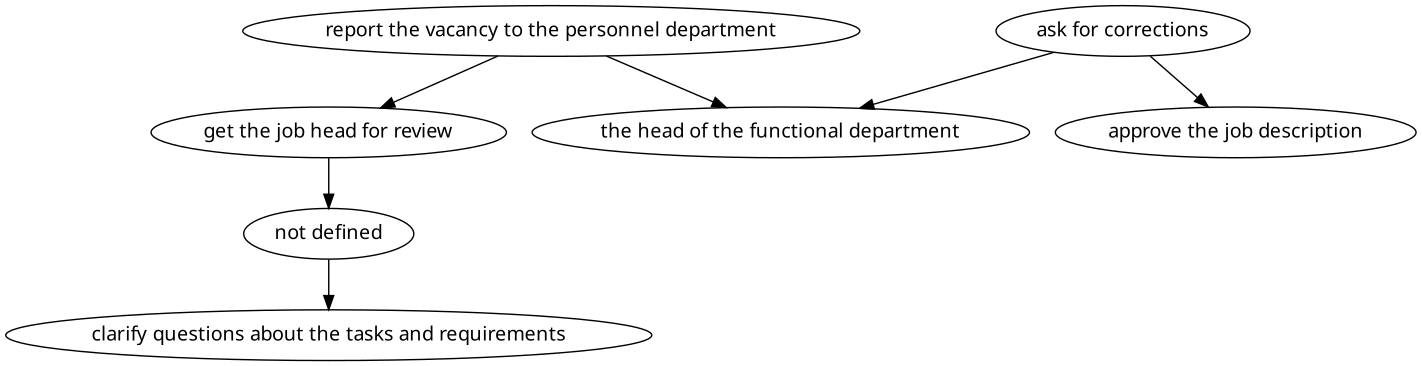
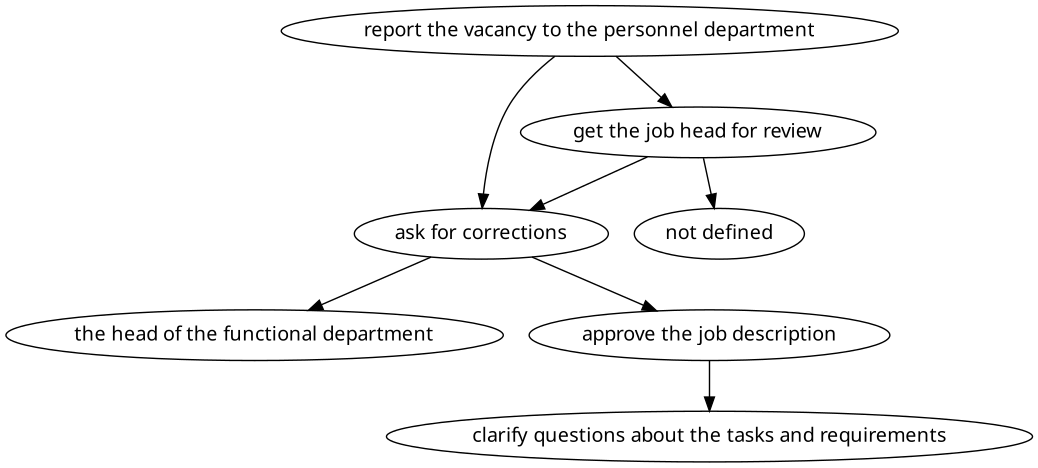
edge "report the vacancy to the personnel department" -> "the head of the functional department": now "report the vacancy to the personnel department" -> "ask for corrections"
edge "get the job head for review" -> "ask for corrections": added
edge "not defined" -> "clarify questions about the tasks and requirements": now "approve the job description" -> "clarify questions about the tasks and requirements"
